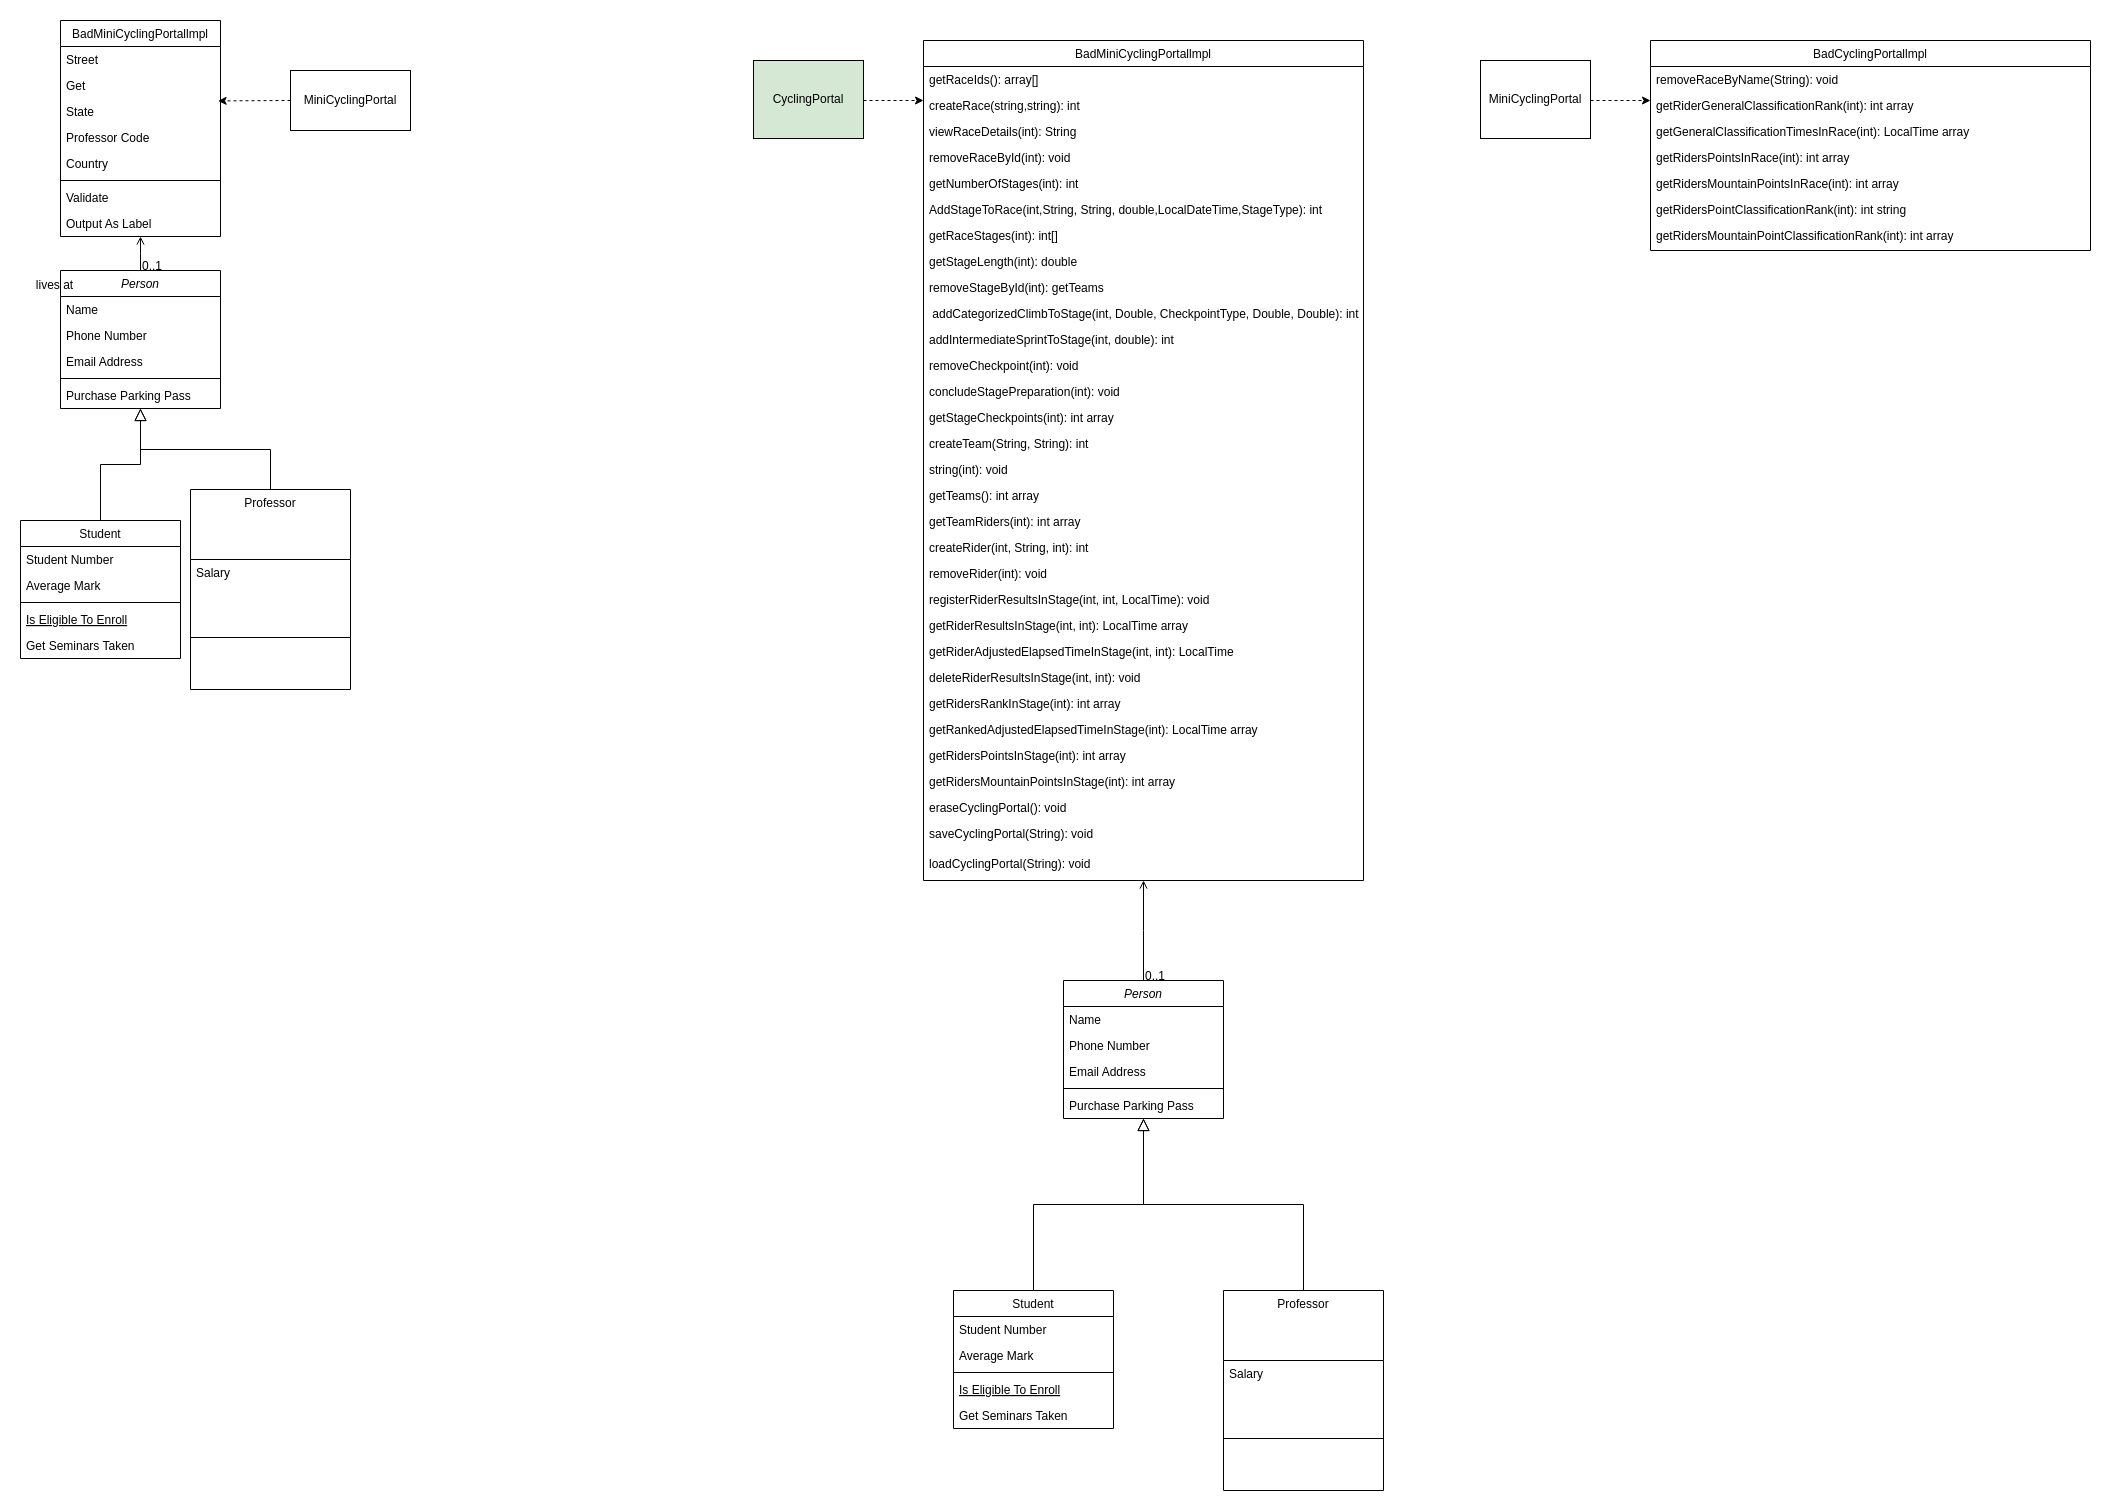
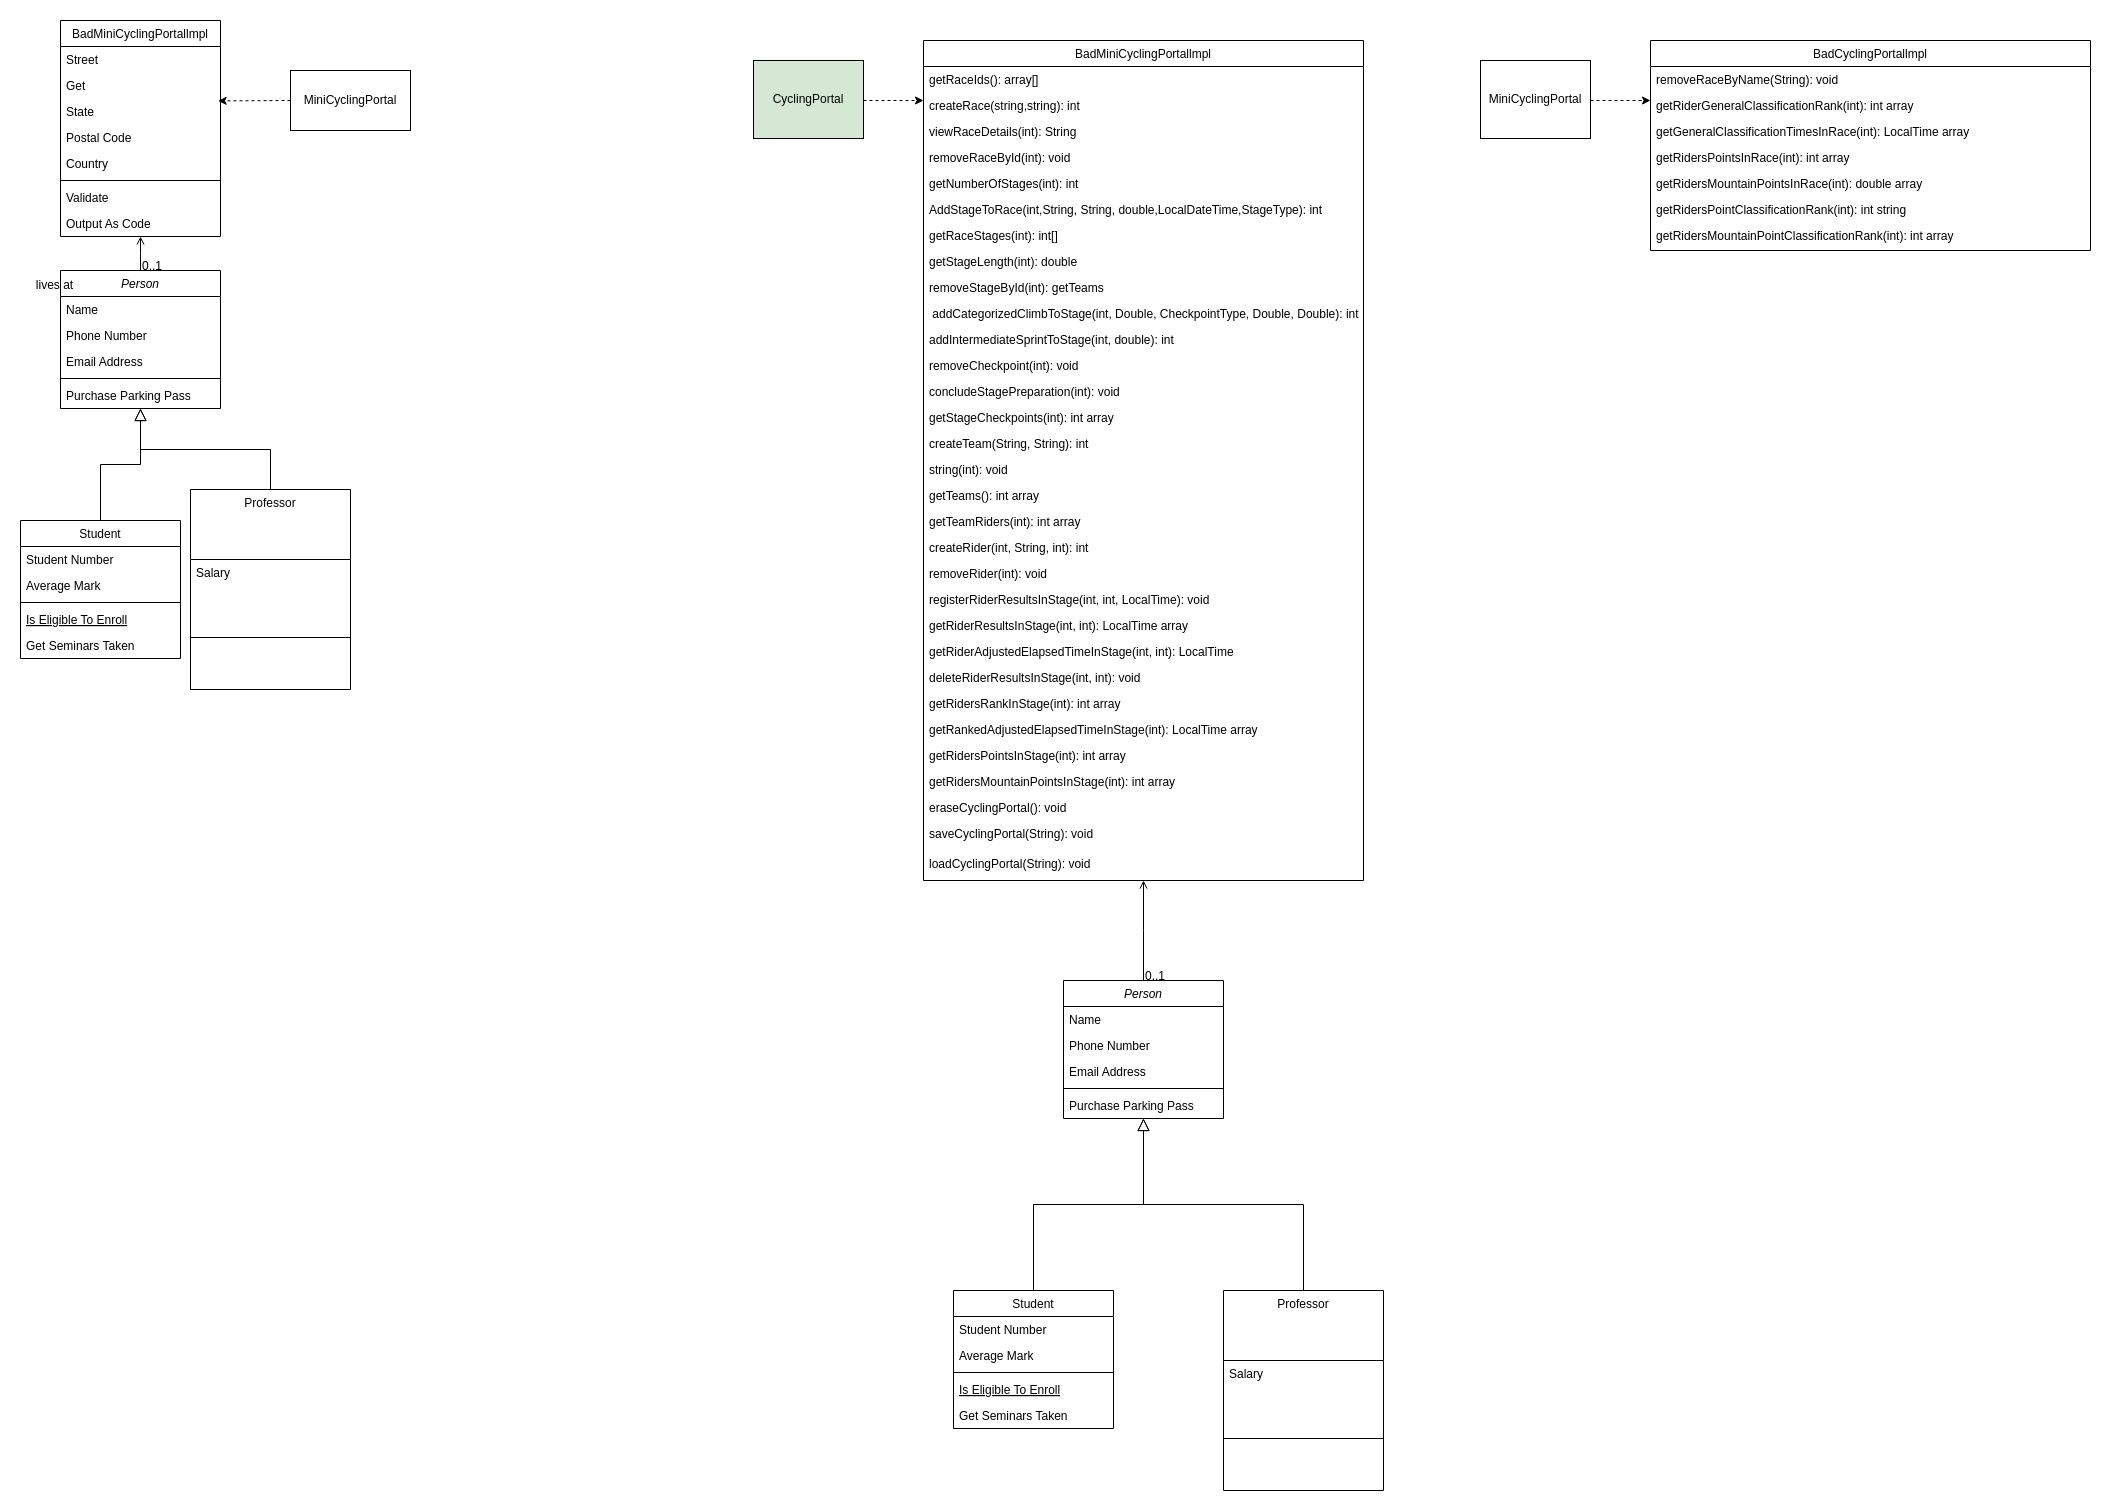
node "Professor Code": label "Professor Code" -> "Postal Code"
node "getRidersMountainPointsInRace(int): int array": label "getRidersMountainPointsInRace(int): int array" -> "getRidersMountainPointsInRace(int): double array"
node "Output As Label": label "Output As Label" -> "Output As Code"
